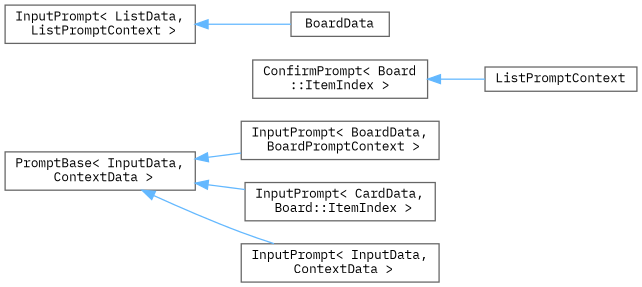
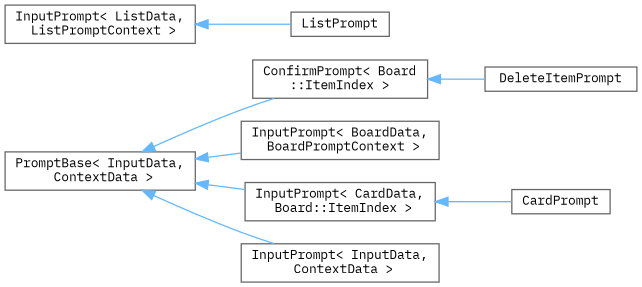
node "BoardData": label "BoardData" -> "ListPrompt"
node "ListPromptContext": label "ListPromptContext" -> "DeleteItemPrompt"
edge "ConfirmPrompt< Board ::ItemIndex >" -> "PromptBase< InputData, ContextData >": added
node "CardPrompt": added
